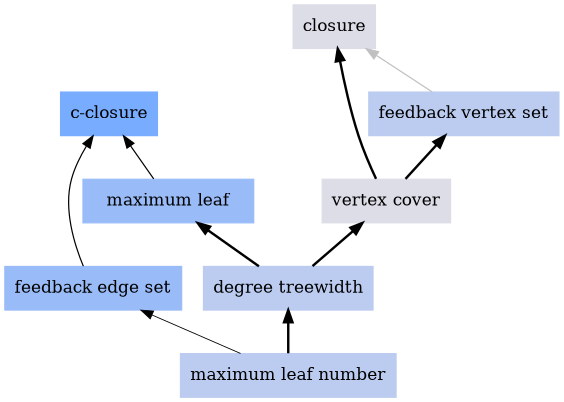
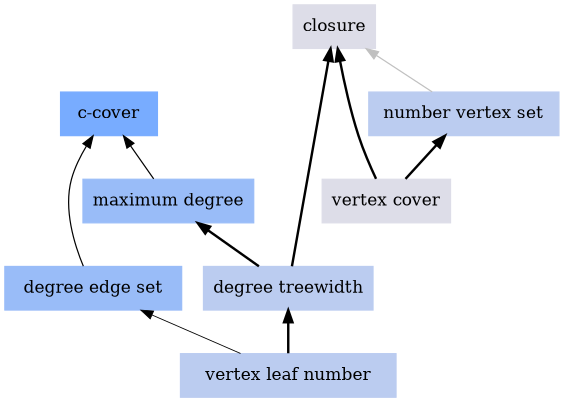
node "c-closure": label "c-closure" -> "c-cover"
node "feedback vertex set": label "feedback vertex set" -> "number vertex set"
node "maximum leaf": label "maximum leaf" -> "maximum degree"
edge "degree treewidth" -> "vertex cover": now "degree treewidth" -> "closure"
node "feedback edge set": label "feedback edge set" -> "degree edge set"
node "maximum leaf number": label "maximum leaf number" -> "vertex leaf number"
